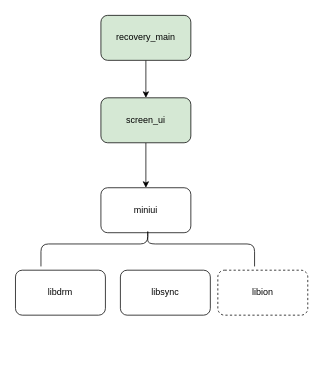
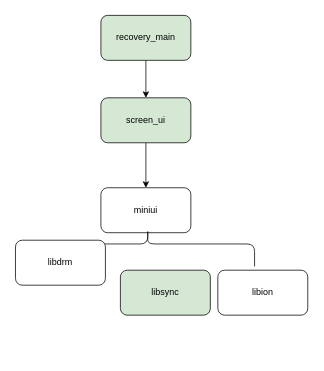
node "libdrm": moved (60, 293) -> (60, 263)
node "libsync": fillcolor #ffffff -> #d5e8d4
node "libion": style dashed -> solid
